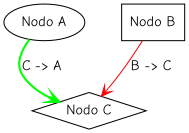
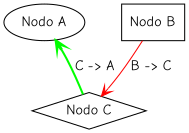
edge "Nodo A" -> "Nodo C": reversed
